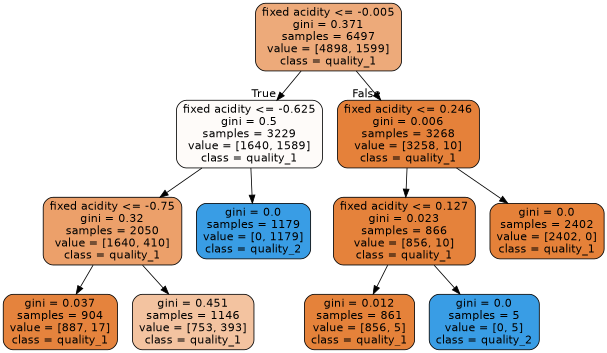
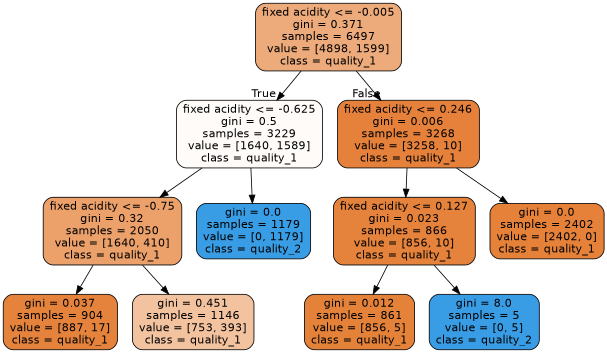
node "gini = 0.0 samples = 5 value = [0, 5] class = quality_2": label "gini = 0.0 samples = 5 value = [0, 5] class = quality_2" -> "gini = 8.0 samples = 5 value = [0, 5] class = quality_2"
